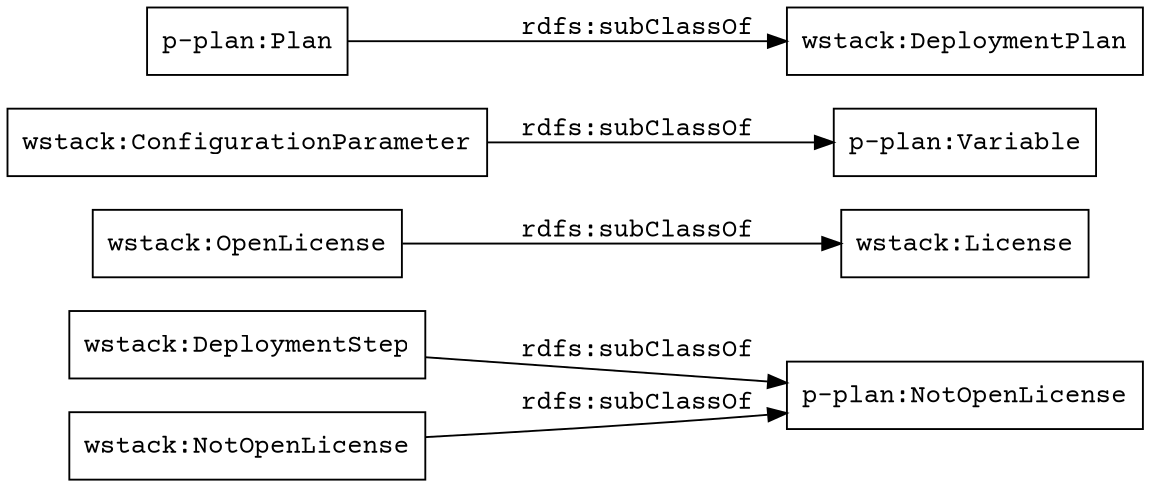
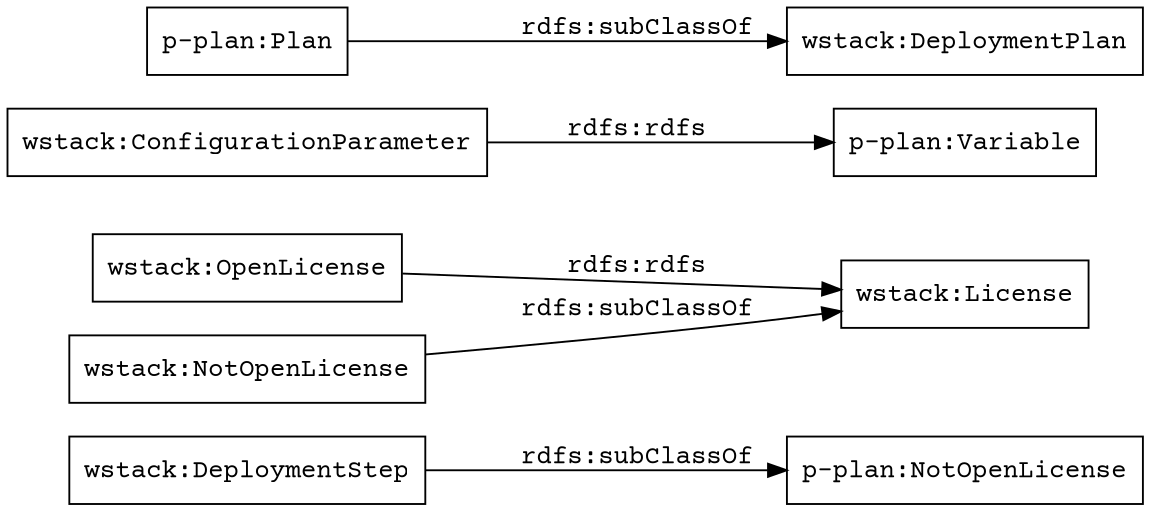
edge "wstack:ConfigurationParameter" -> "p-plan:Variable": label "rdfs:subClassOf" -> "rdfs:rdfs"
edge "wstack:OpenLicense" -> "wstack:License": label "rdfs:subClassOf" -> "rdfs:rdfs"
edge "wstack:NotOpenLicense" -> "p-plan:NotOpenLicense": now "wstack:NotOpenLicense" -> "wstack:License"
